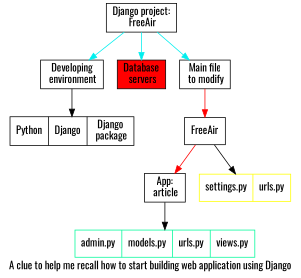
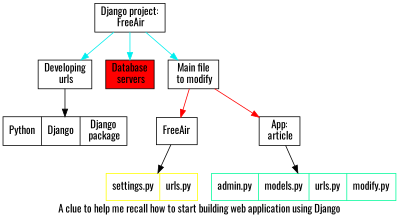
node "Developing environment": label "Developing environment" -> "Developing urls"
edge "FreeAir" -> "App: article": now "Main file to modify" -> "App: article"
node "admin.py": text "views.py" -> "modify.py"
